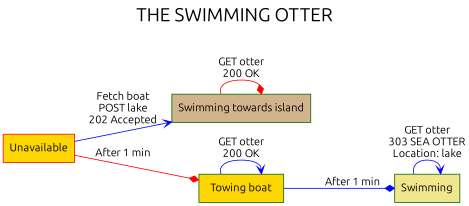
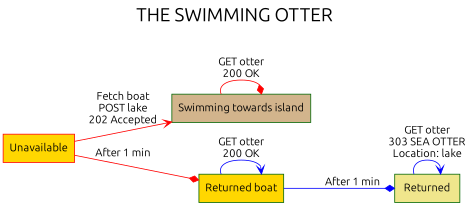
edge "Unavailable" -> "Swimming towards island": color blue -> red
node "Towing boat": label "Towing boat" -> "Returned boat"
node "Swimming": label "Swimming" -> "Returned"
